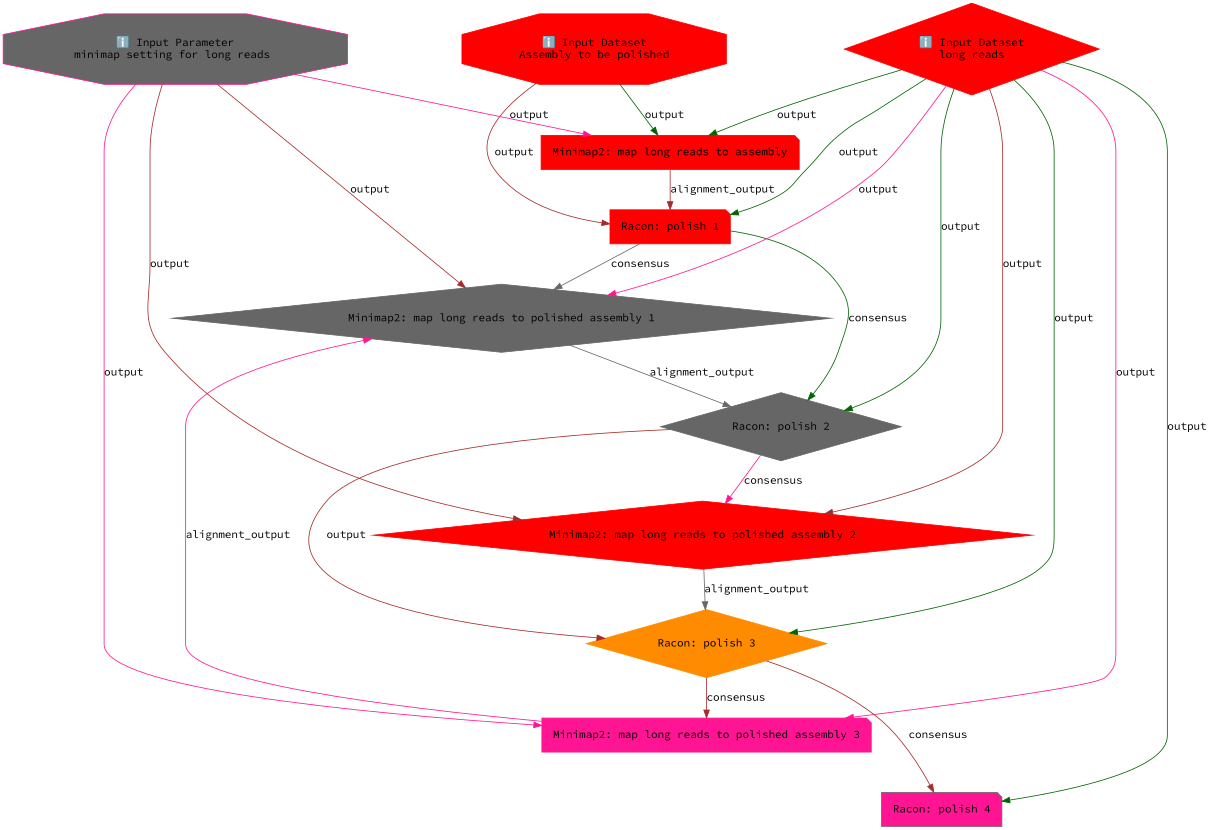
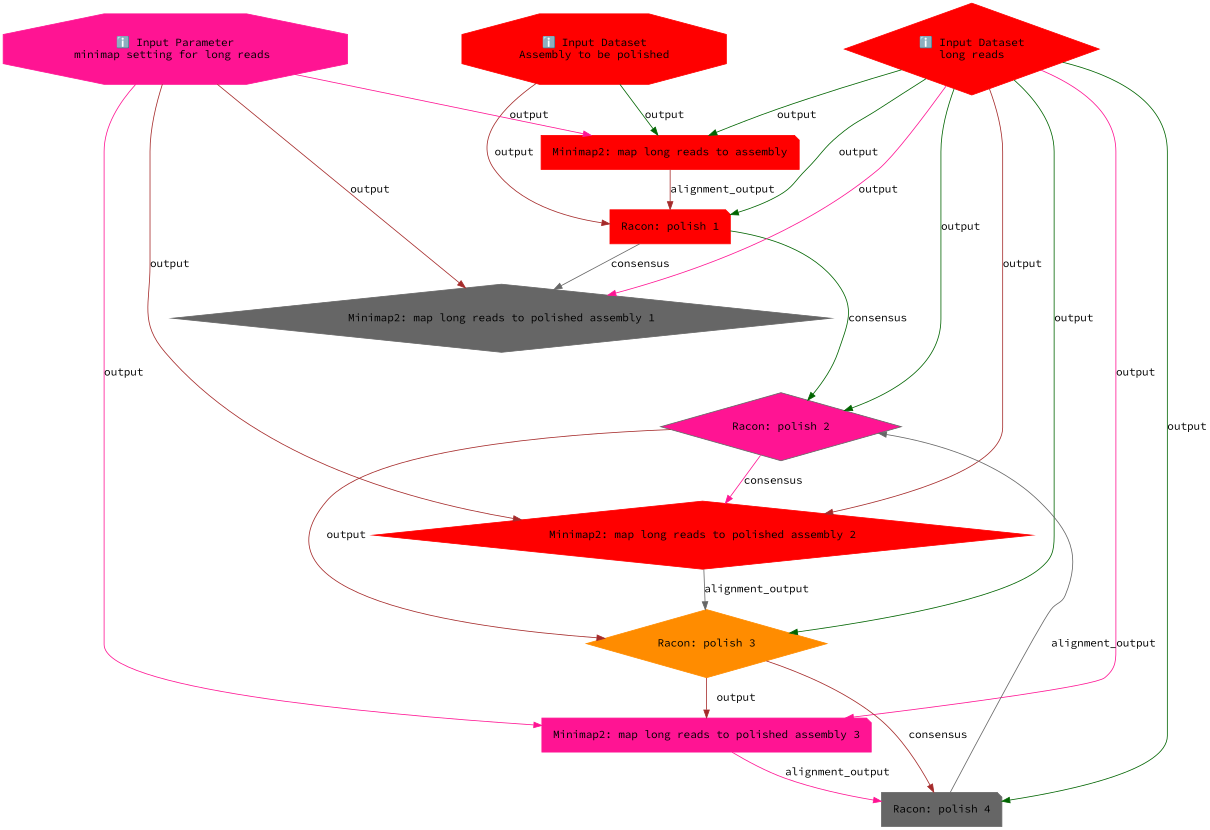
node "ℹ️ Input Parameter minimap setting for long reads": fillcolor gray40 -> deeppink
edge "Minimap2: map long reads to polished assembly 1" -> "Racon: polish 2": now "Racon: polish 4" -> "Racon: polish 2"
node "Racon: polish 2": fillcolor gray40 -> deeppink
edge "Minimap2: map long reads to polished assembly 3" -> "Minimap2: map long reads to polished assembly 1": now "Minimap2: map long reads to polished assembly 3" -> "Racon: polish 4"
edge "Racon: polish 3" -> "Minimap2: map long reads to polished assembly 3": label "consensus" -> "output"
node "Racon: polish 4": fillcolor deeppink -> gray40
